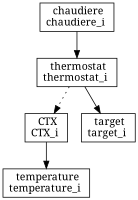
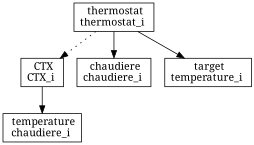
edge "chaudiere chaudiere_i" -> "thermostat thermostat_i": reversed
node "target target_i": label "target target_i" -> "target temperature_i"
node "temperature temperature_i": label "temperature temperature_i" -> "temperature chaudiere_i"
